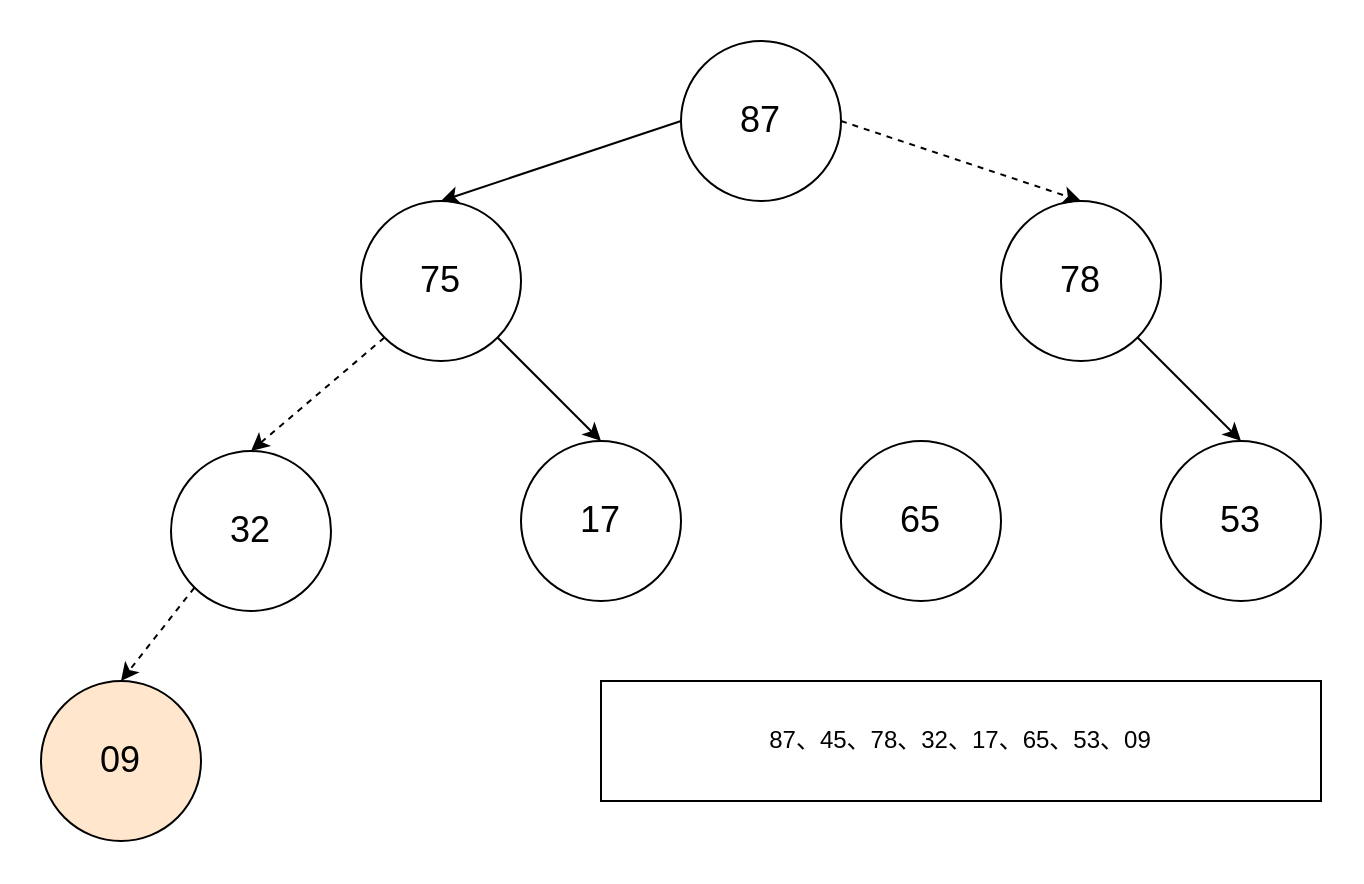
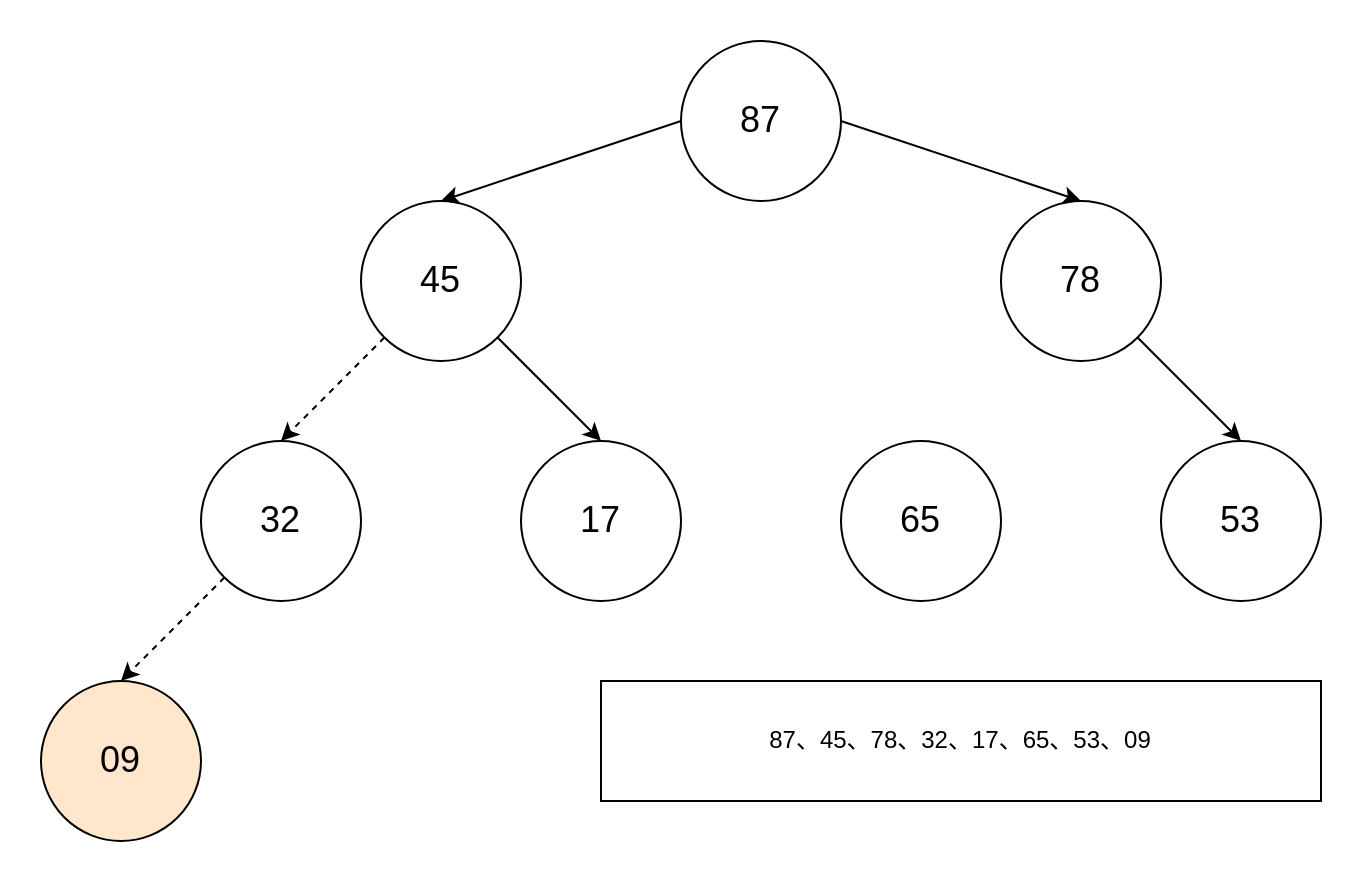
edge "87" -> "78": style dashed -> solid
node "75": label "75" -> "45"
node "32": moved (251, 531) -> (281, 521)
